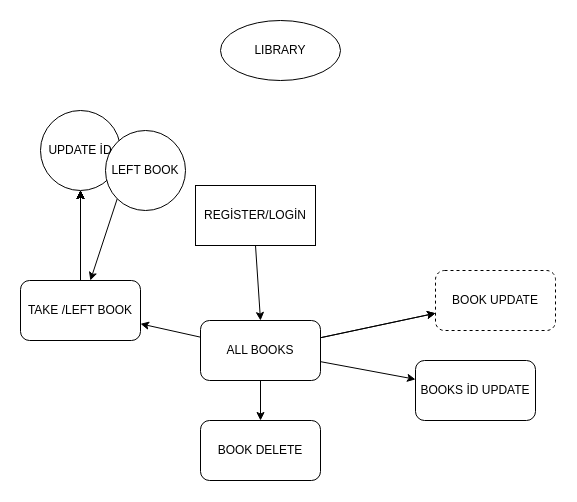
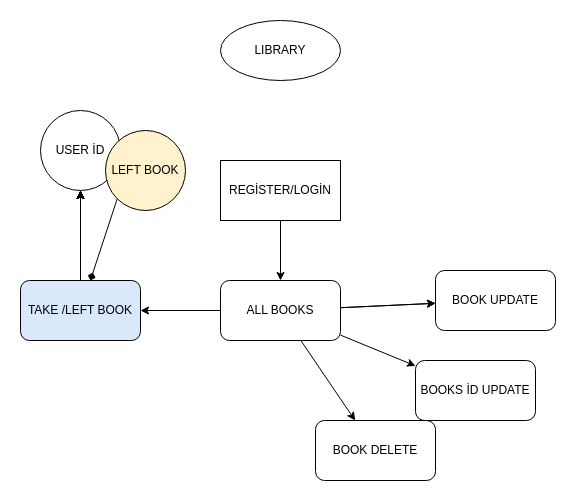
node "UPDATE İD": label "UPDATE İD" -> "USER İD"
node "LEFT BOOK": fillcolor #ffffff -> #fff2cc
node "REGİSTER/LOGİN": moved (256, 216) -> (281, 191)
edge "LEFT BOOK" -> "TAKE /LEFT BOOK": arrowhead classic -> diamond
node "BOOK UPDATE": style dashed -> solid
node "TAKE /LEFT BOOK": fillcolor #ffffff -> #dae8fc
node "ALL BOOKS": moved (261, 351) -> (281, 311)
node "BOOK DELETE": moved (261, 451) -> (376, 451)
